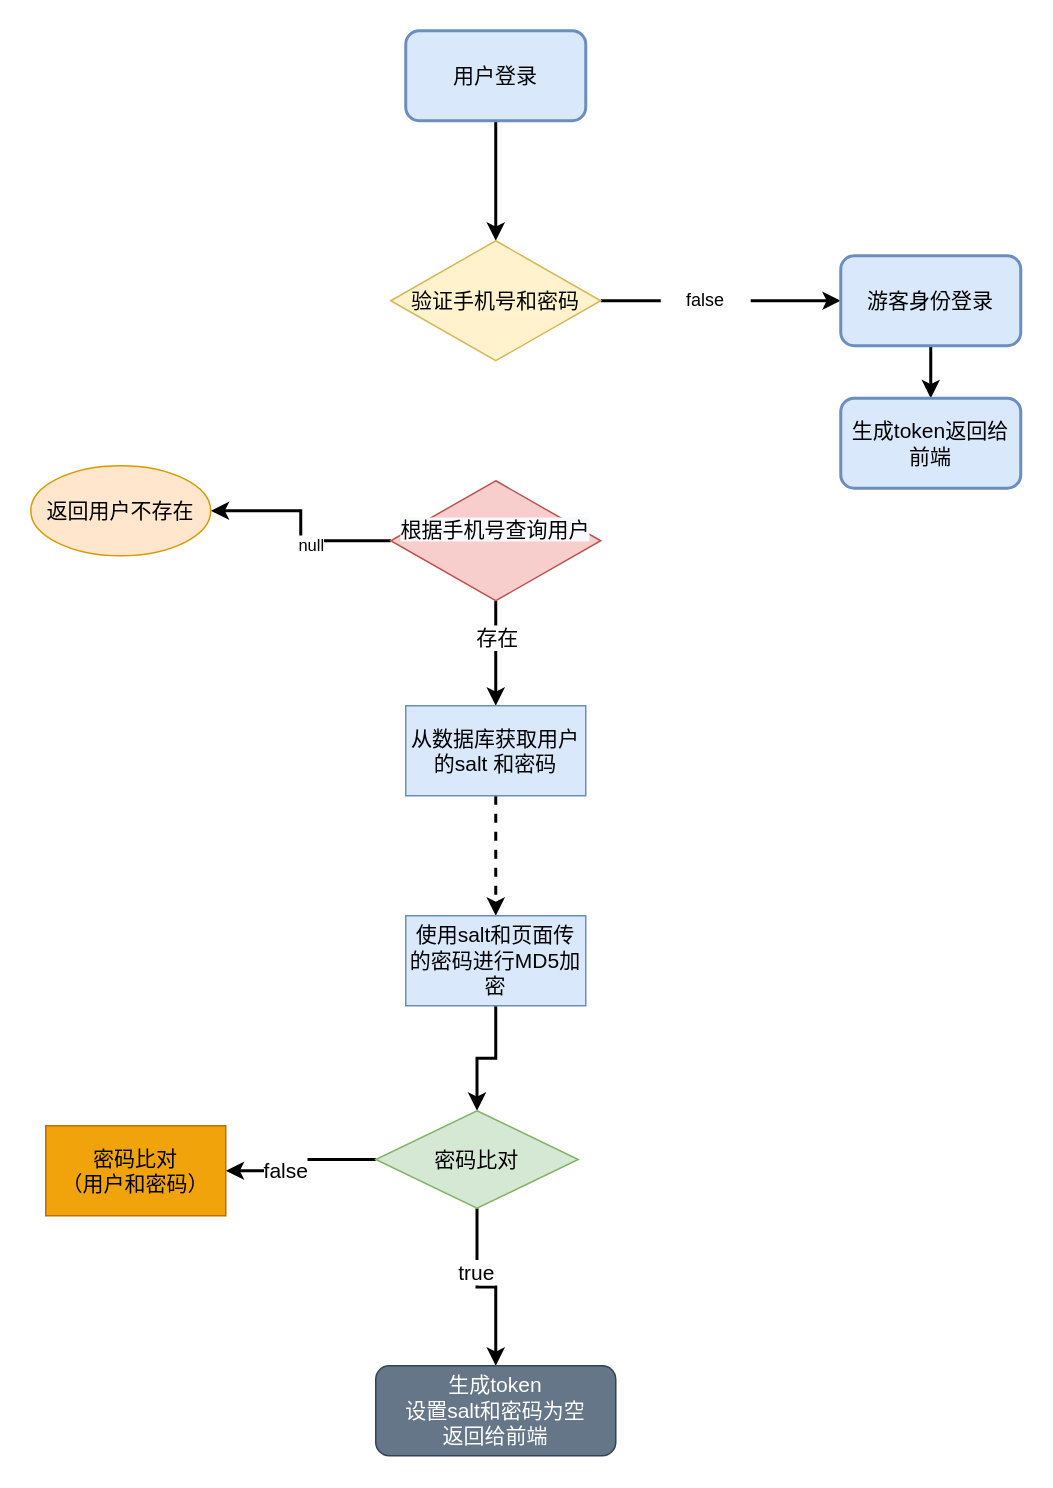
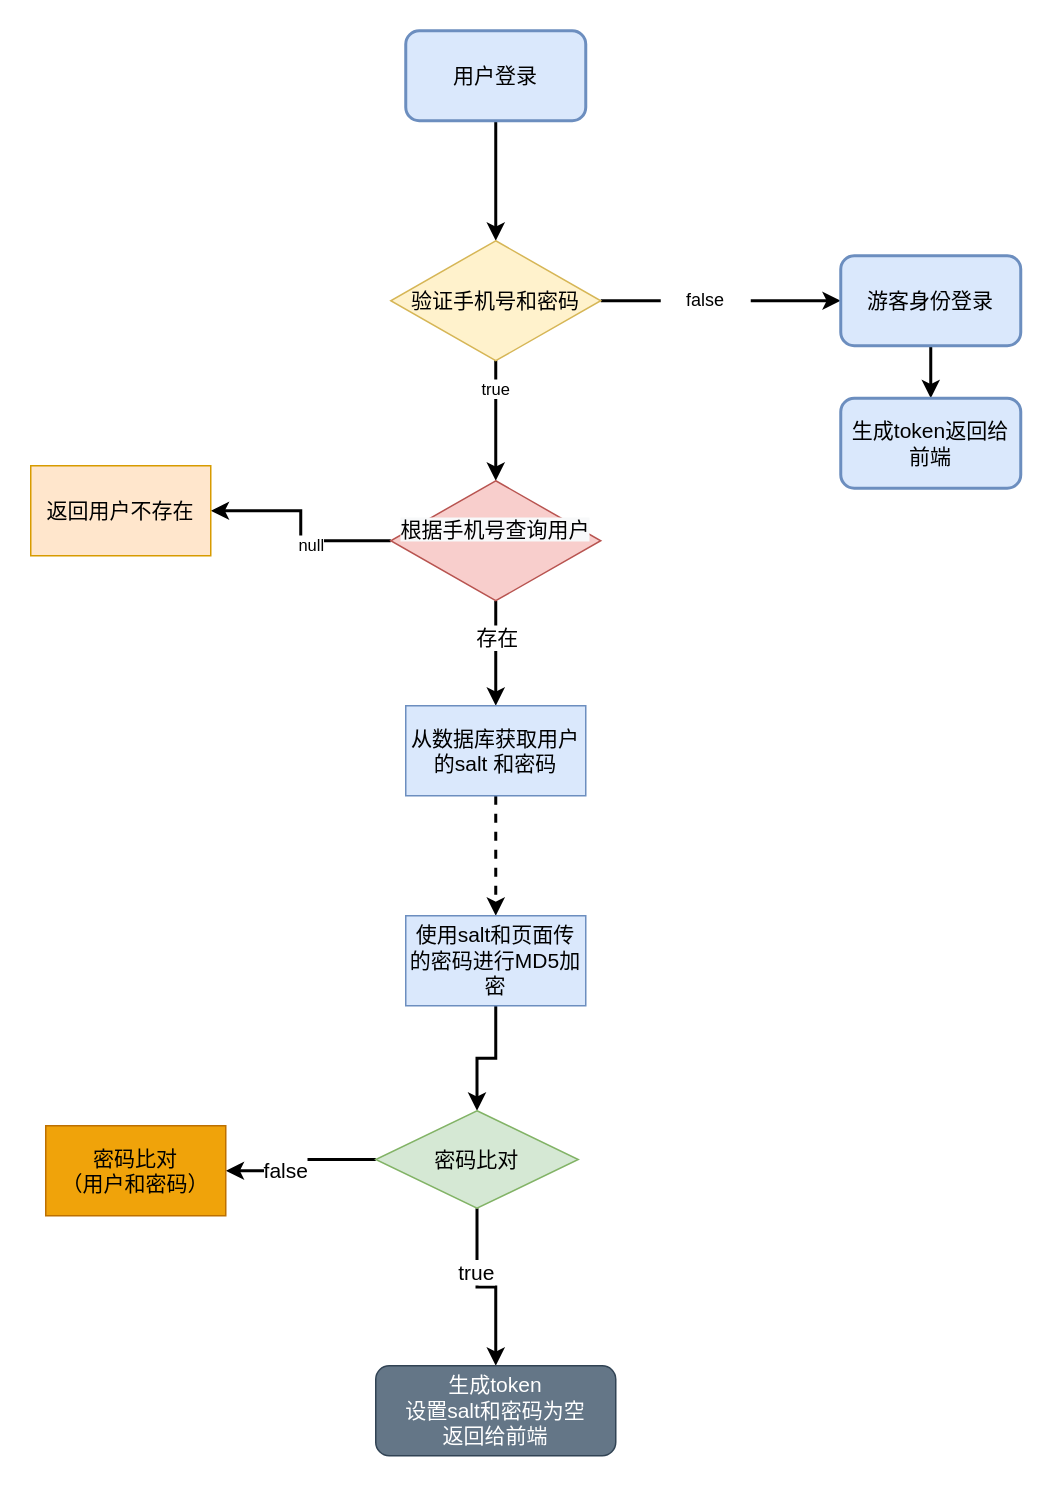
edge "验证手机号和密码" -> "根据手机号查询用户": added, label "true"
node "返回用户不存在": shape ellipse -> rectangle
